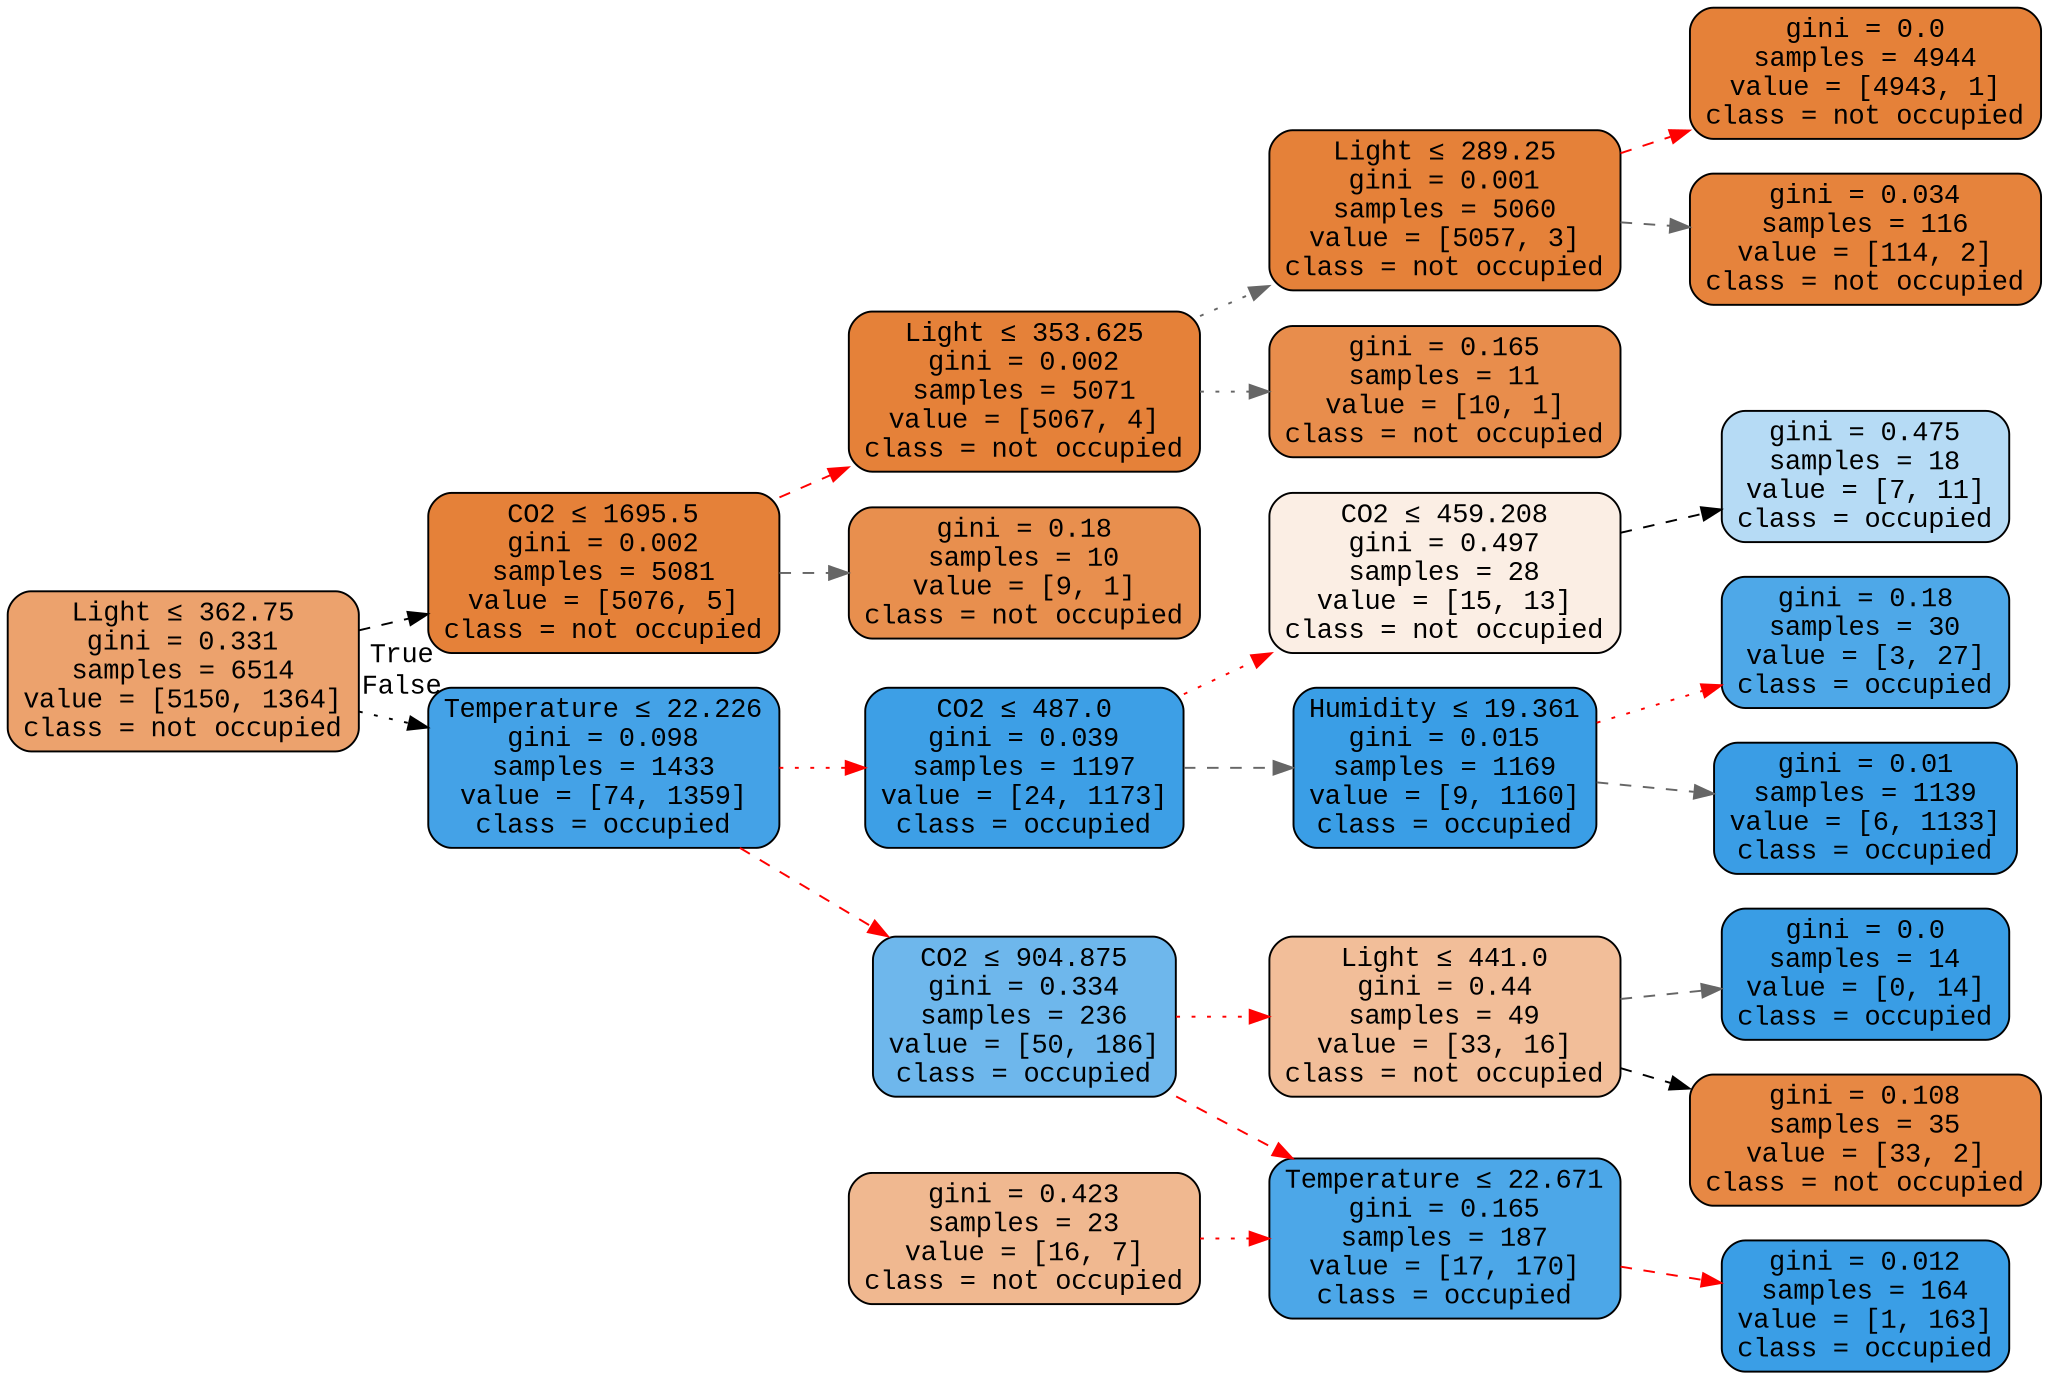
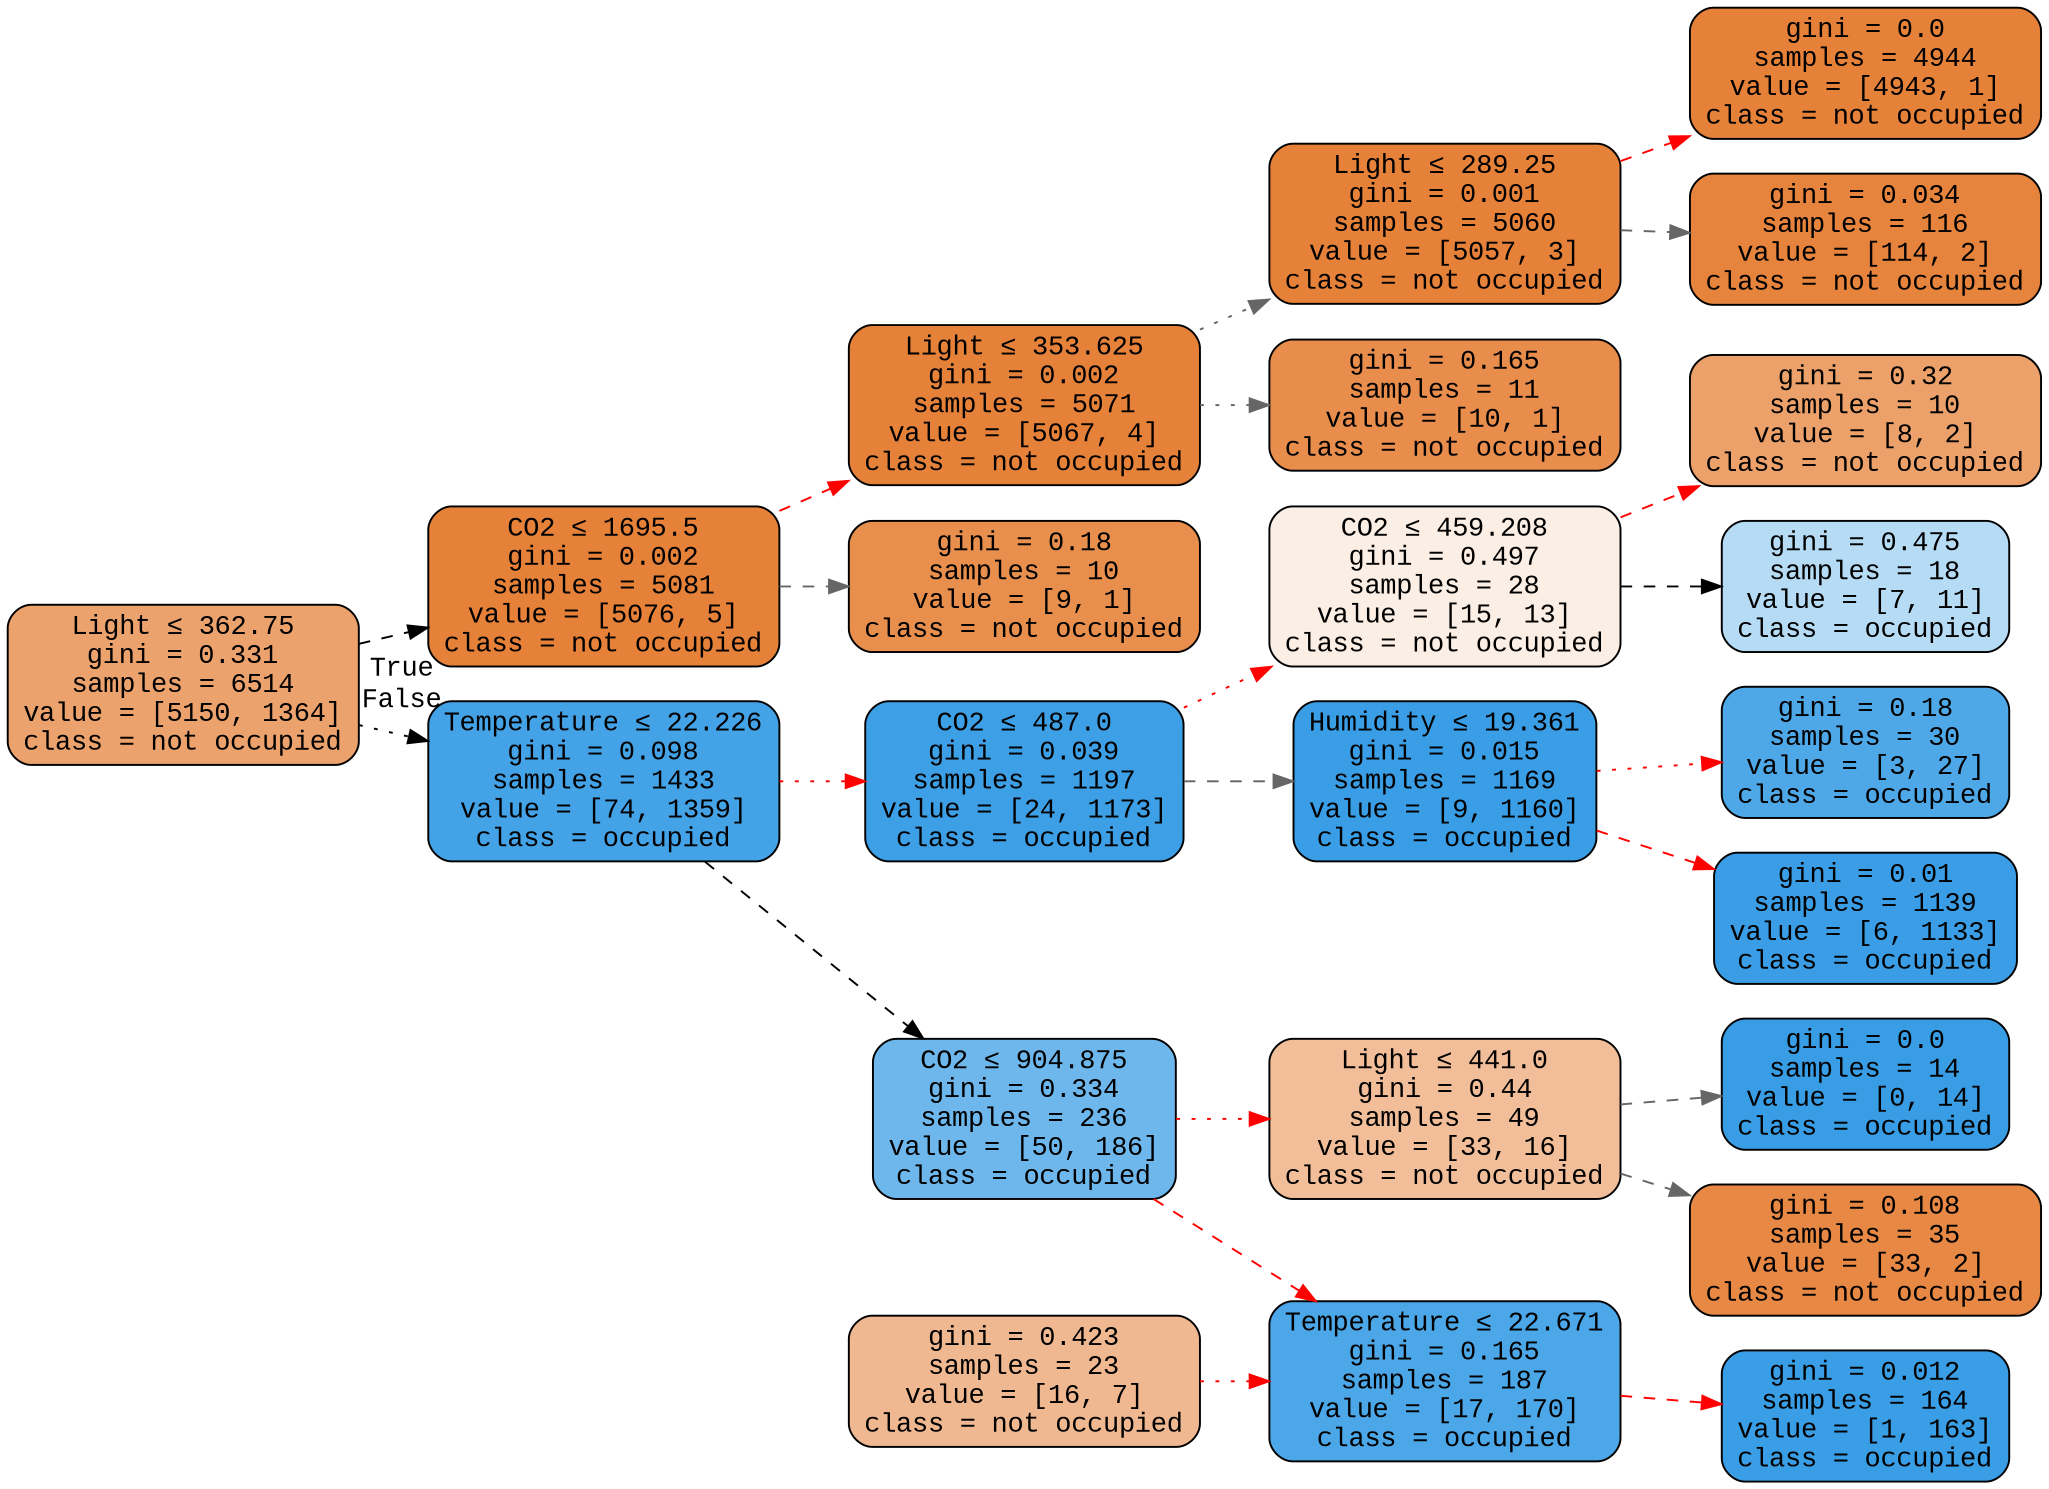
node "gini = 0.32": added
edge "Humidity ≤ 19.361" -> "gini = 0.01": color gray40 -> red
edge "Temperature ≤ 22.226" -> "CO2 ≤ 904.875": color red -> black
edge "Light ≤ 441.0" -> "gini = 0.108": color black -> gray40
